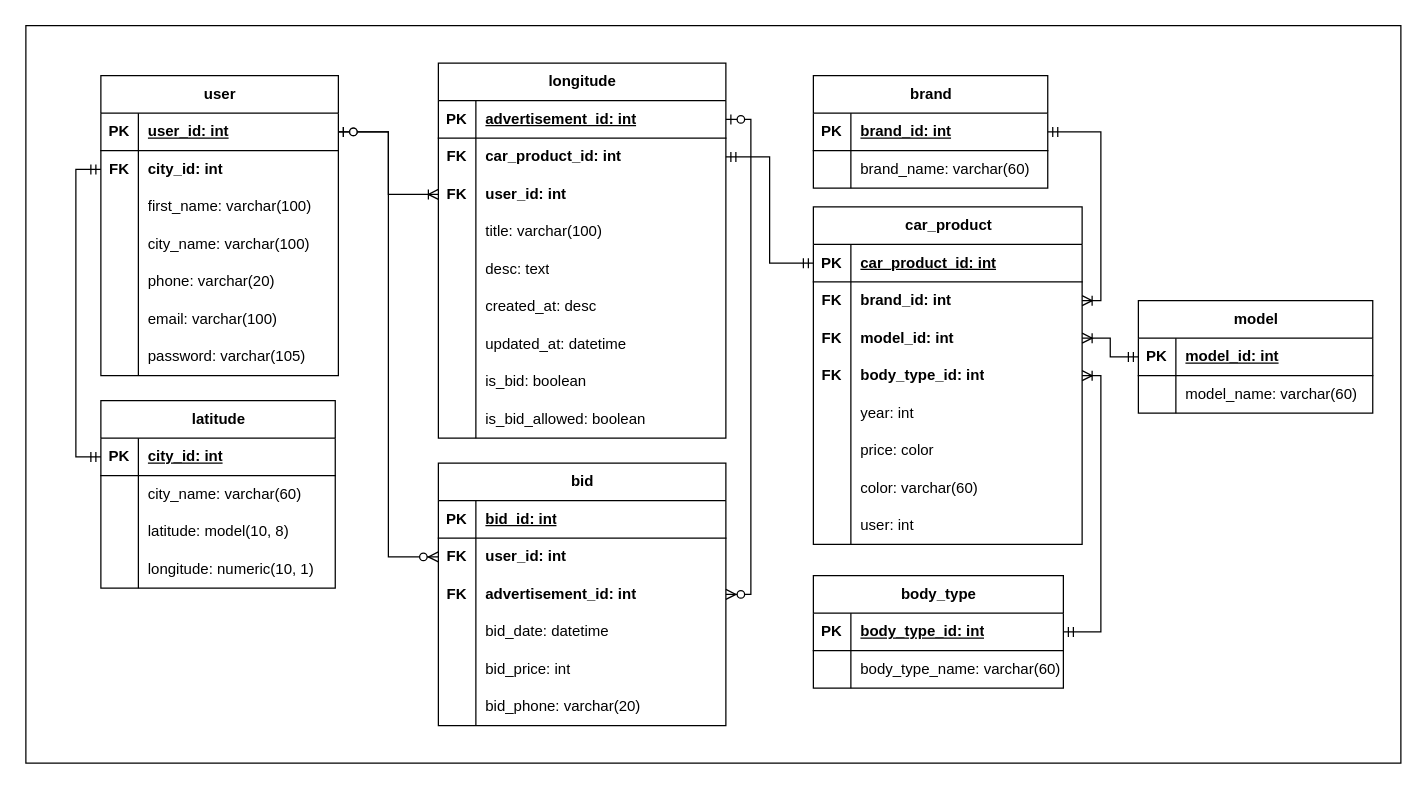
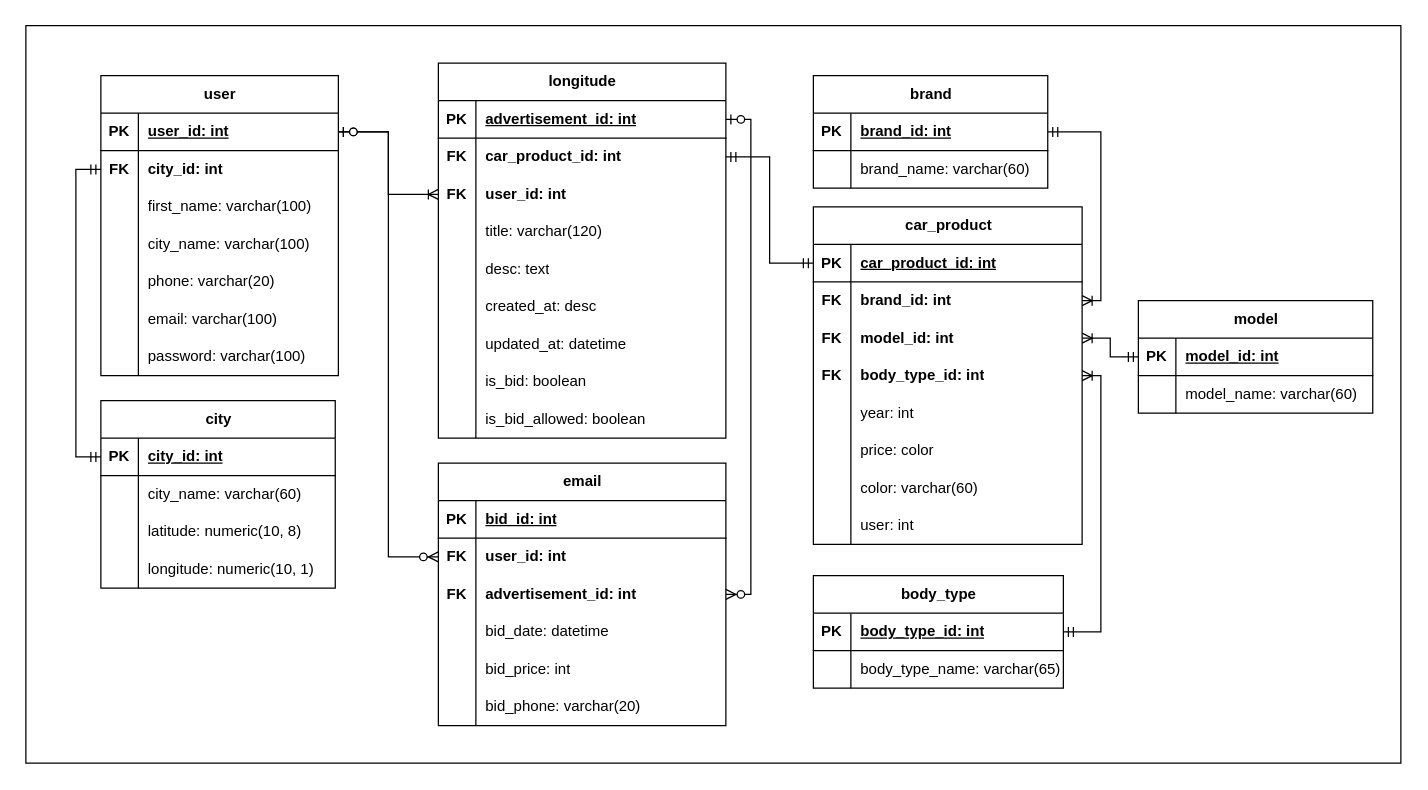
node "title: varchar(100)": label "title: varchar(100)" -> "title: varchar(120)"
node "password: varchar(105)": label "password: varchar(105)" -> "password: varchar(100)"
node "latitude": label "latitude" -> "city"
node "bid": label "bid" -> "email"
node "latitude: model(10, 8)": label "latitude: model(10, 8)" -> "latitude: numeric(10, 8)"
node "body_type_name: varchar(60)": label "body_type_name: varchar(60)" -> "body_type_name: varchar(65)"
